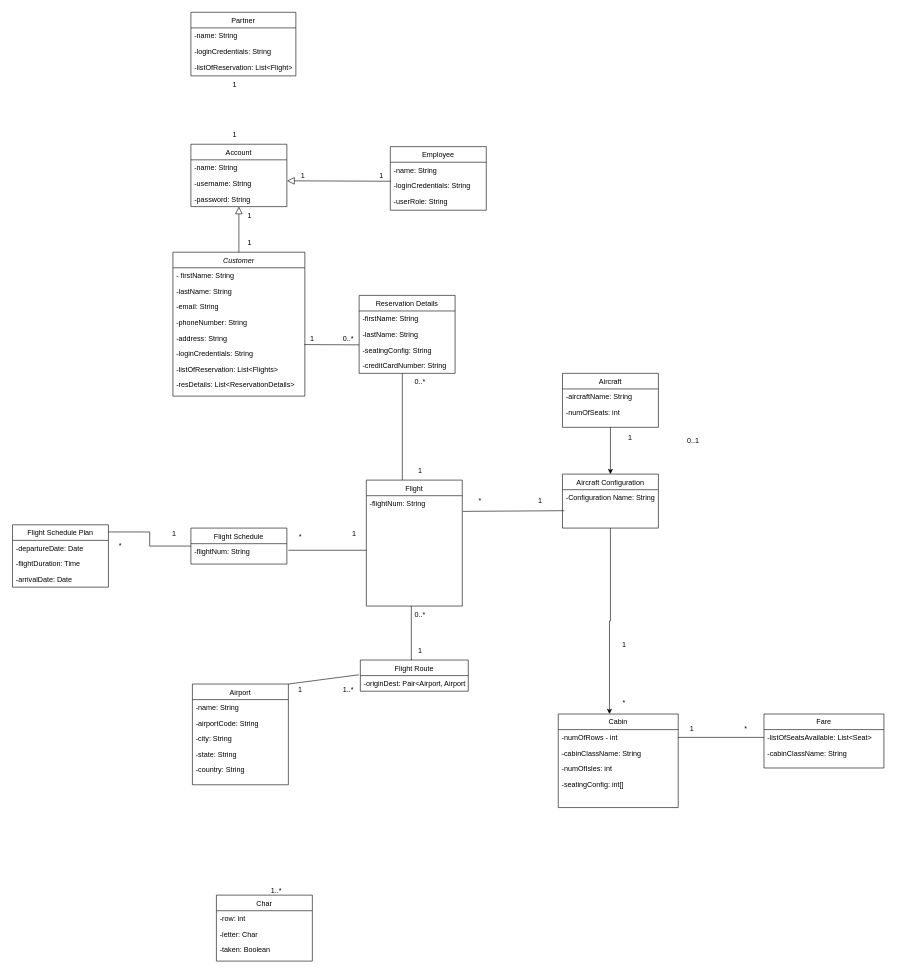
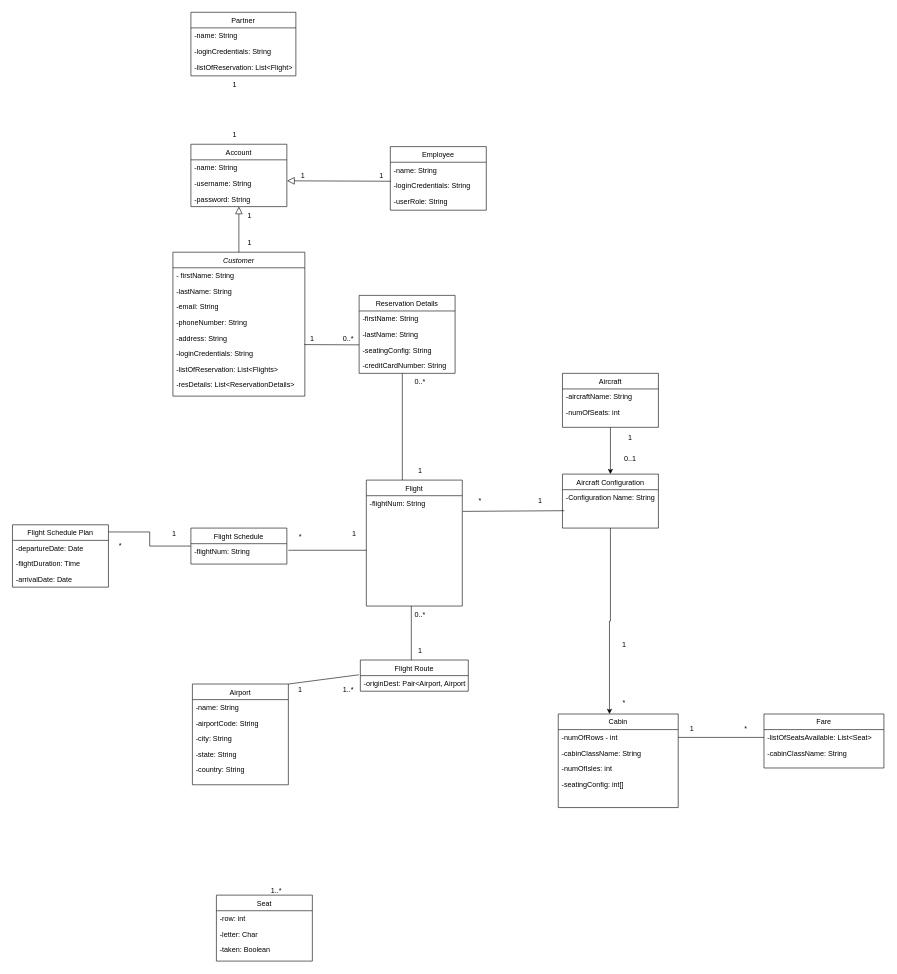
node "0..1": moved (693, 441) -> (630, 459)
node "Char": label "Char" -> "Seat"
